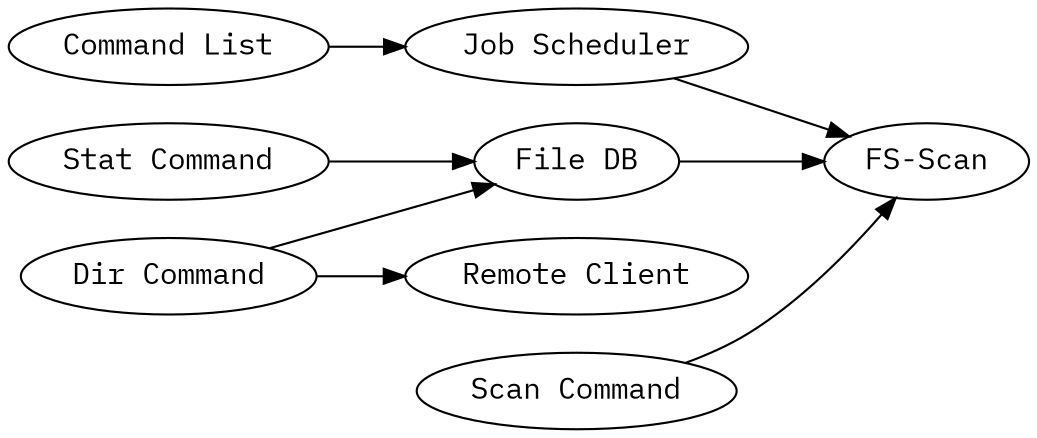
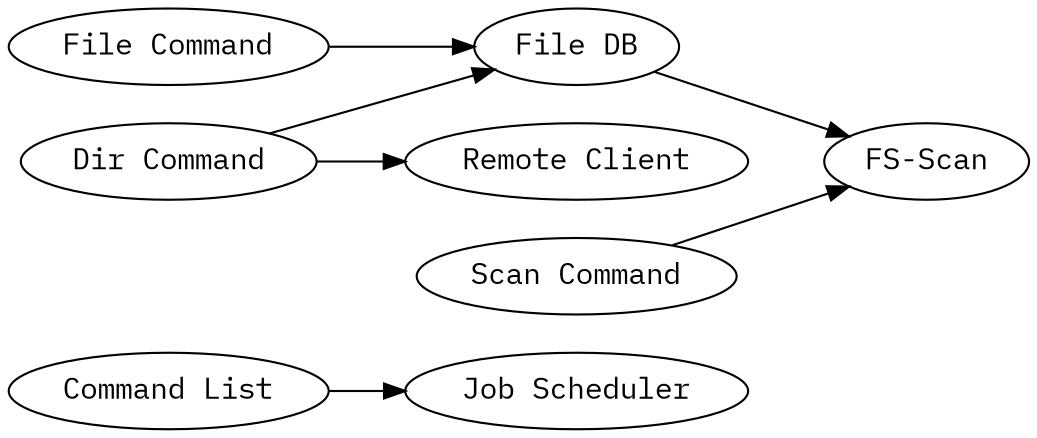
edge "Job Scheduler" -> "FS-Scan": removed
node "Stat Command": label "Stat Command" -> "File Command"
